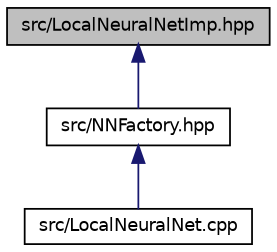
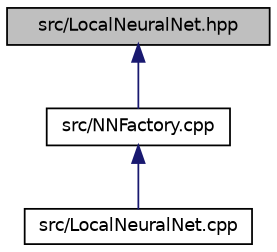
node "src/LocalNeuralNetImp.hpp": label "src/LocalNeuralNetImp.hpp" -> "src/LocalNeuralNet.hpp"
node "src/NNFactory.hpp": label "src/NNFactory.hpp" -> "src/NNFactory.cpp"
